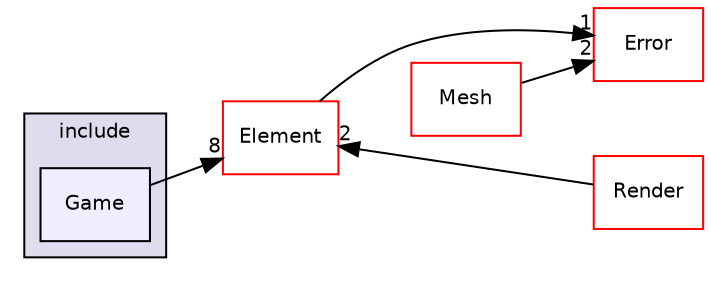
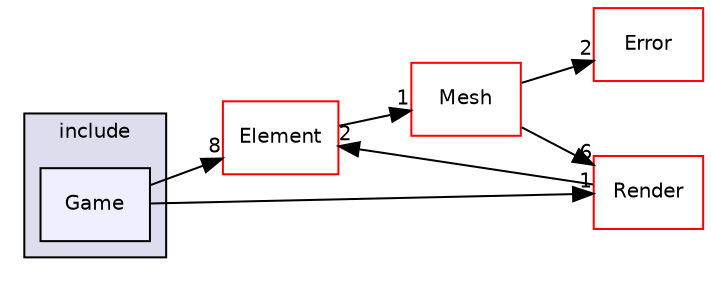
edge "Element" -> "Error": now "Element" -> "Mesh"
edge "Mesh" -> "Render": added
edge "Game" -> "Render": added
